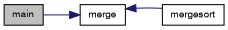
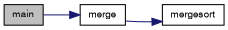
edge "mergesort" -> "merge": reversed
